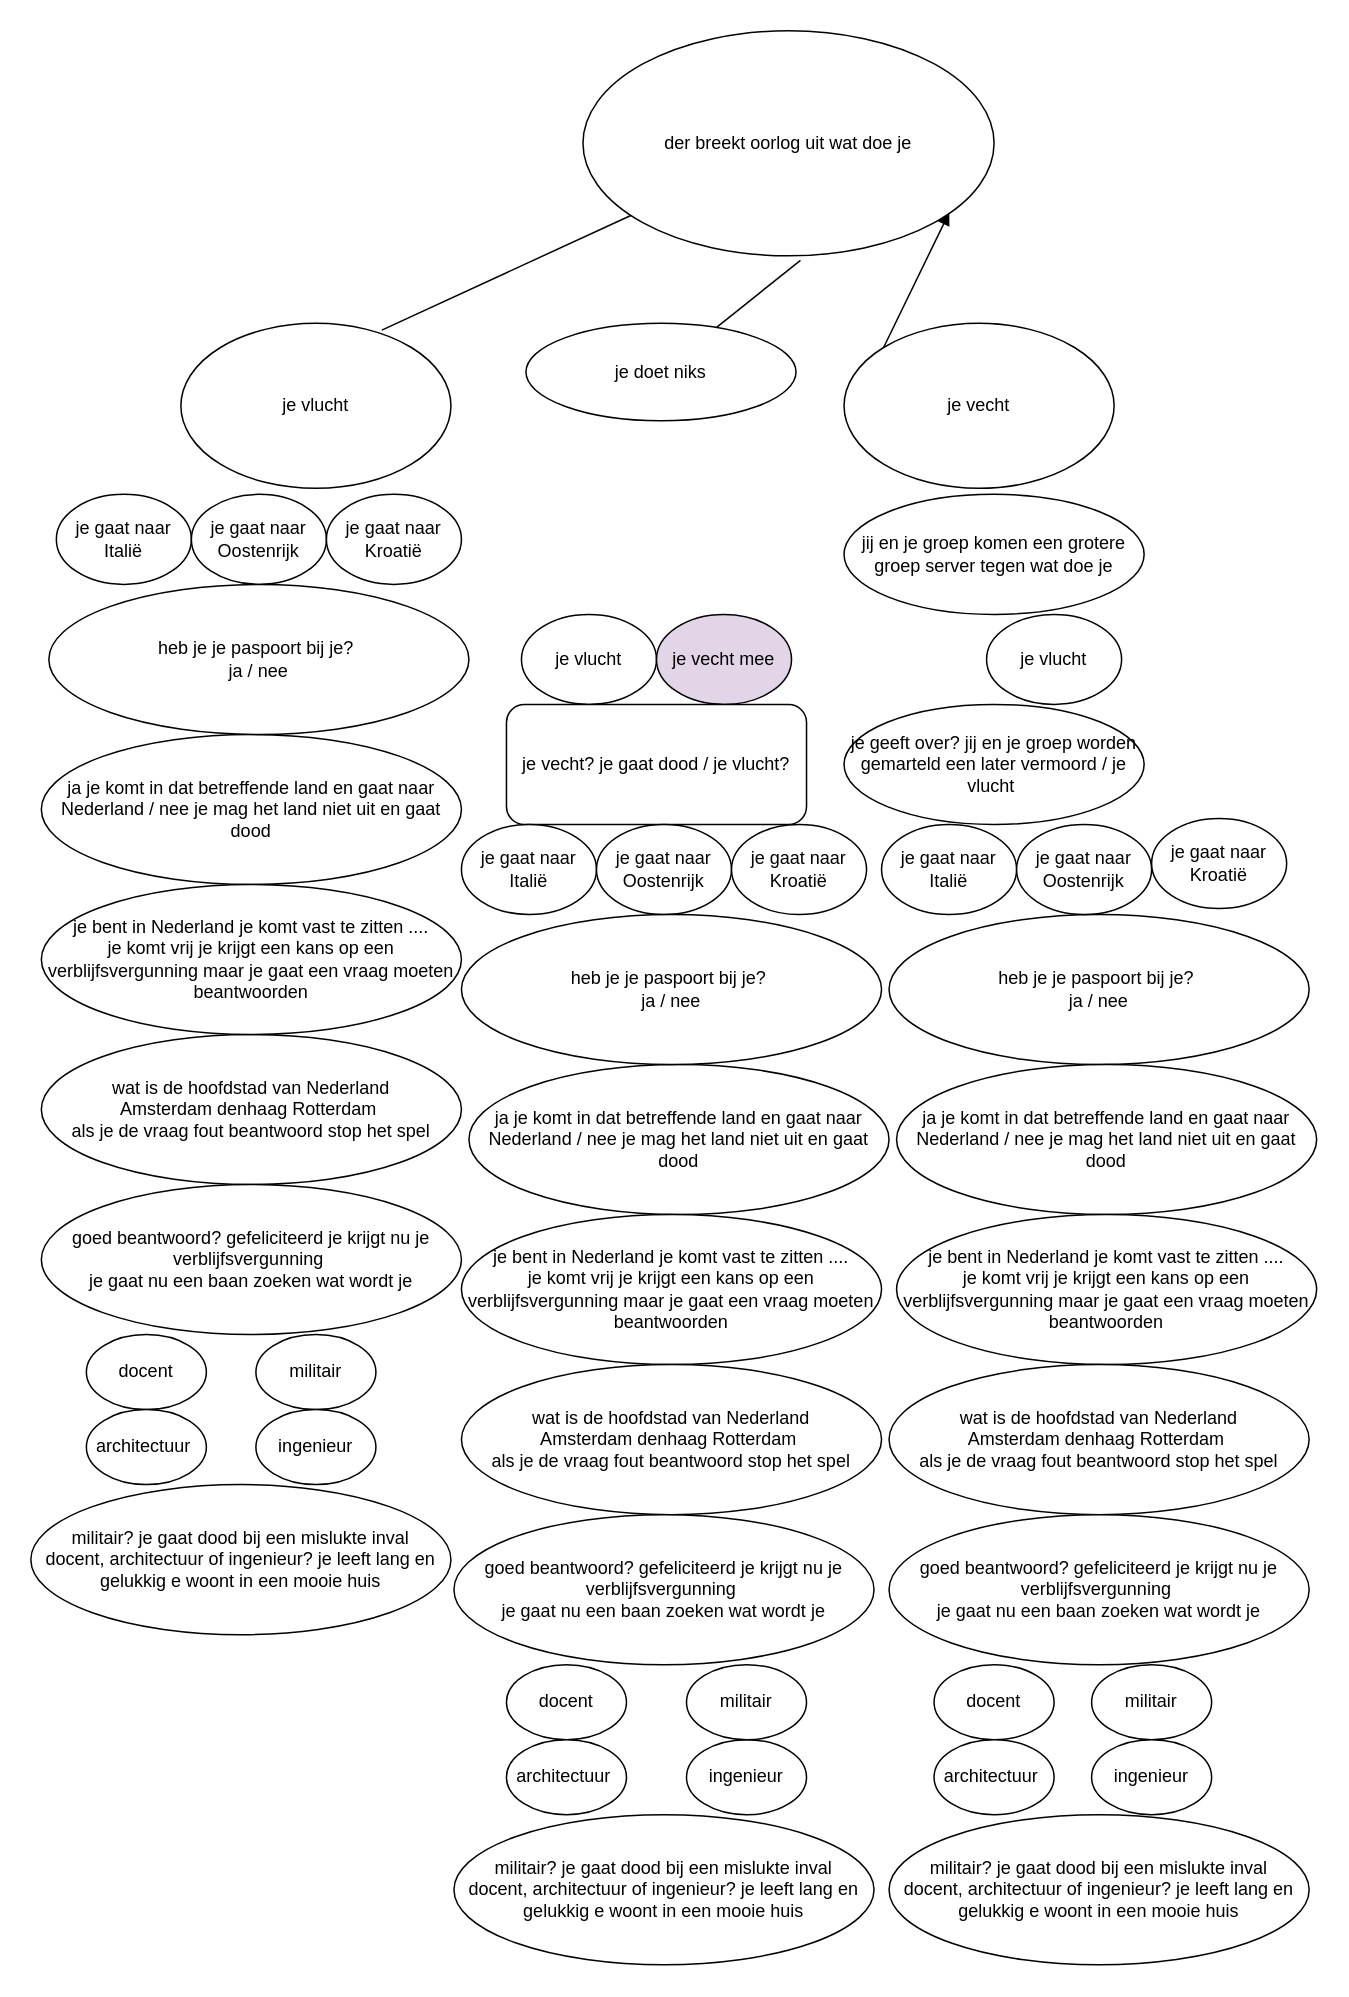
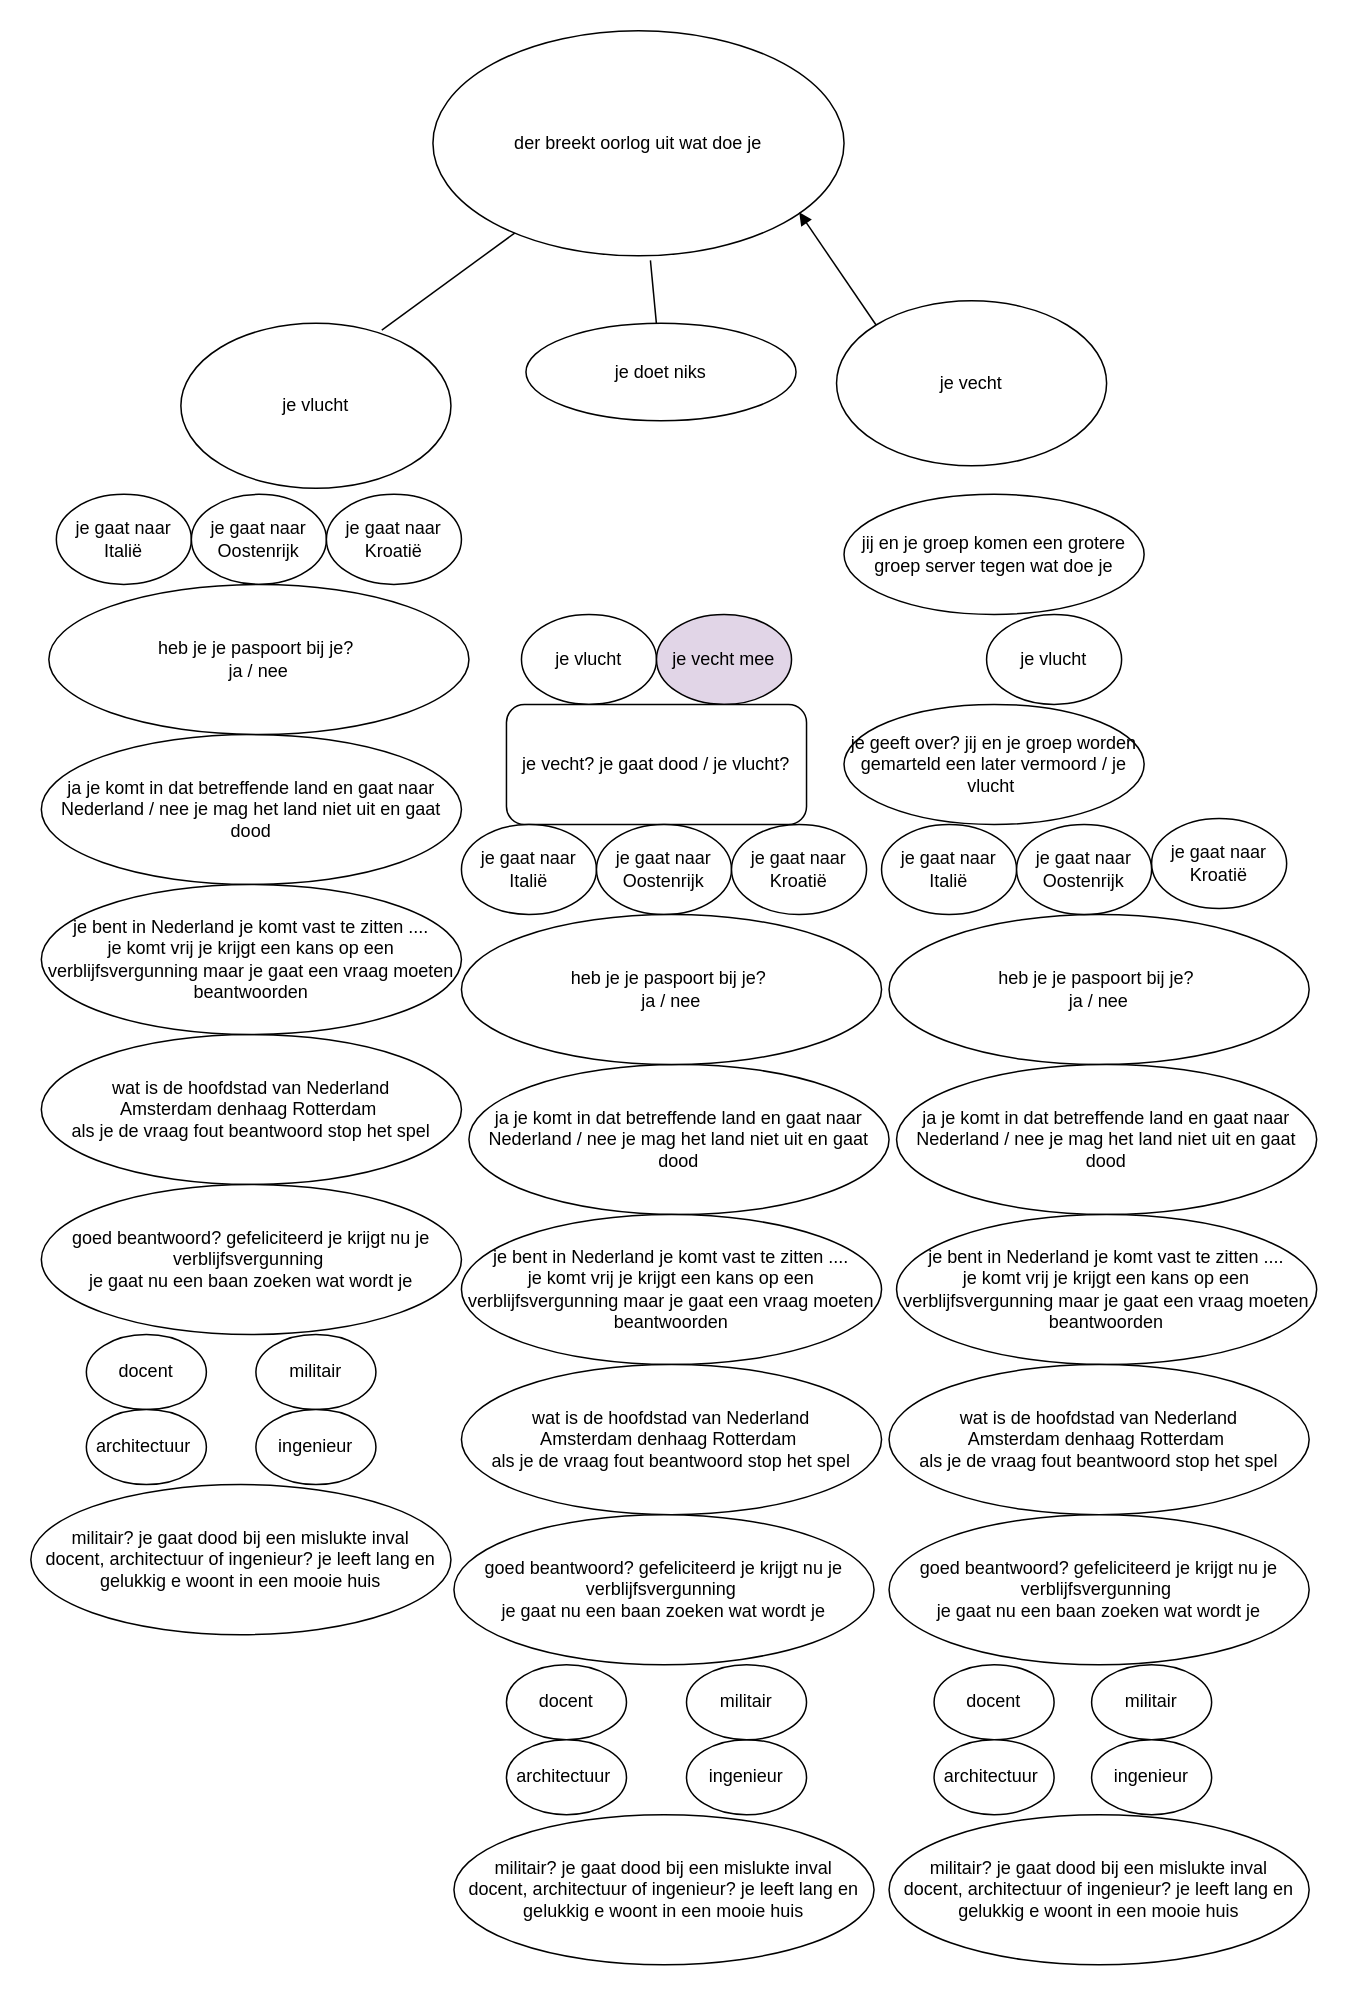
node "der breekt oorlog uit wat doe je": moved (788, 143) -> (638, 143)
node "je vecht": moved (979, 406) -> (971, 383)
